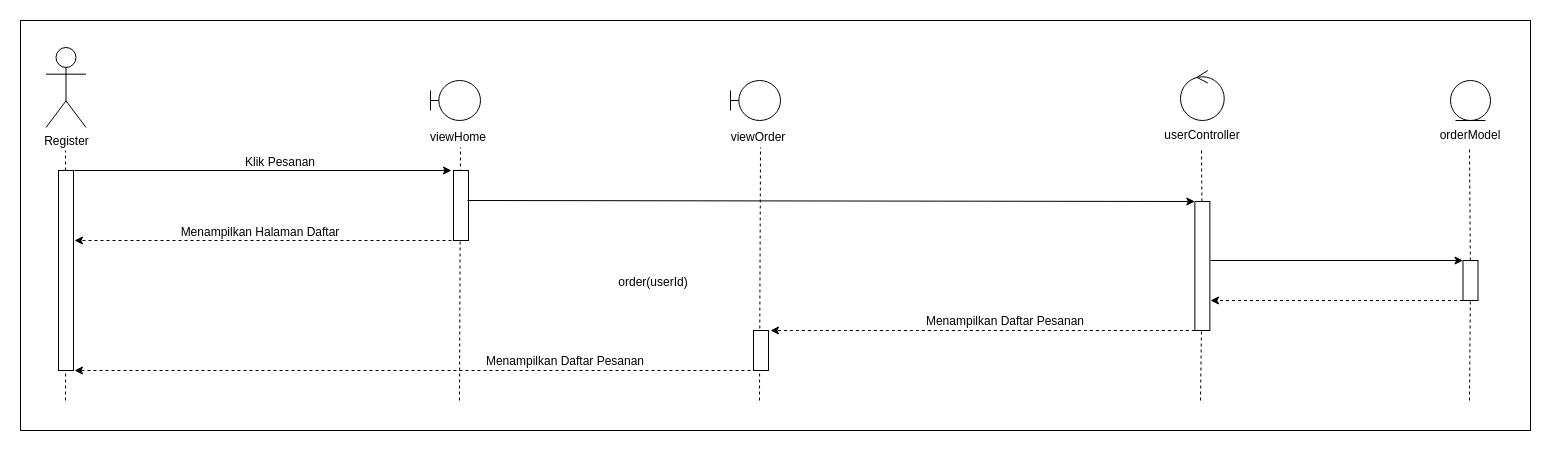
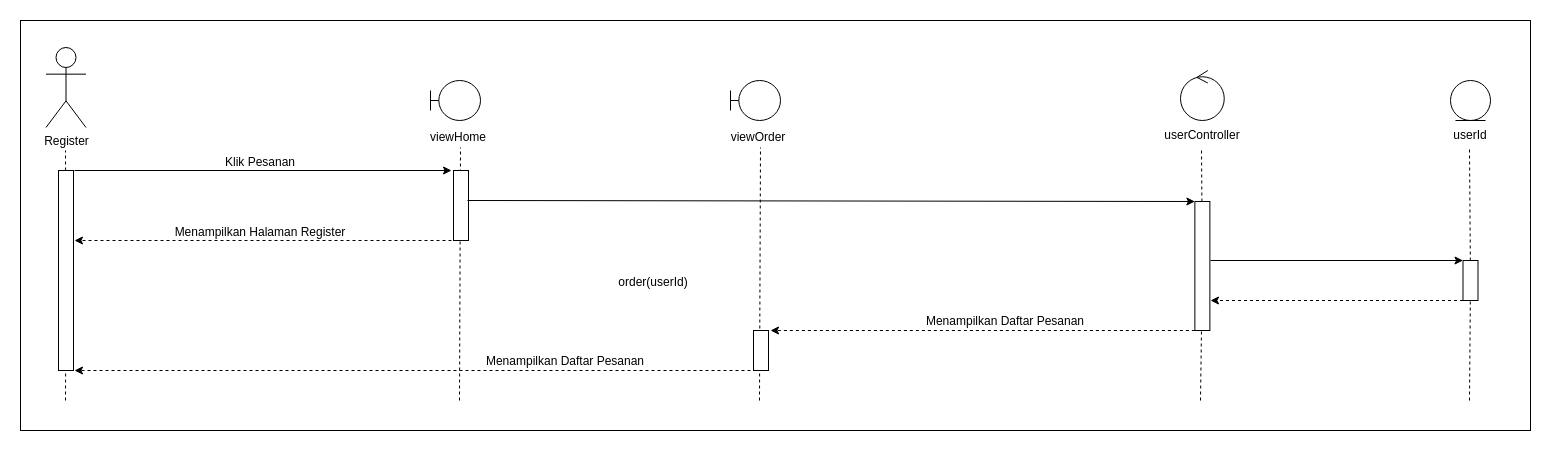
node "orderModel": label "orderModel" -> "userId"
node "Klik Pesanan": moved (281, 163) -> (261, 163)
node "Menampilkan Halaman Daftar": label "Menampilkan Halaman Daftar" -> "Menampilkan Halaman Register"
